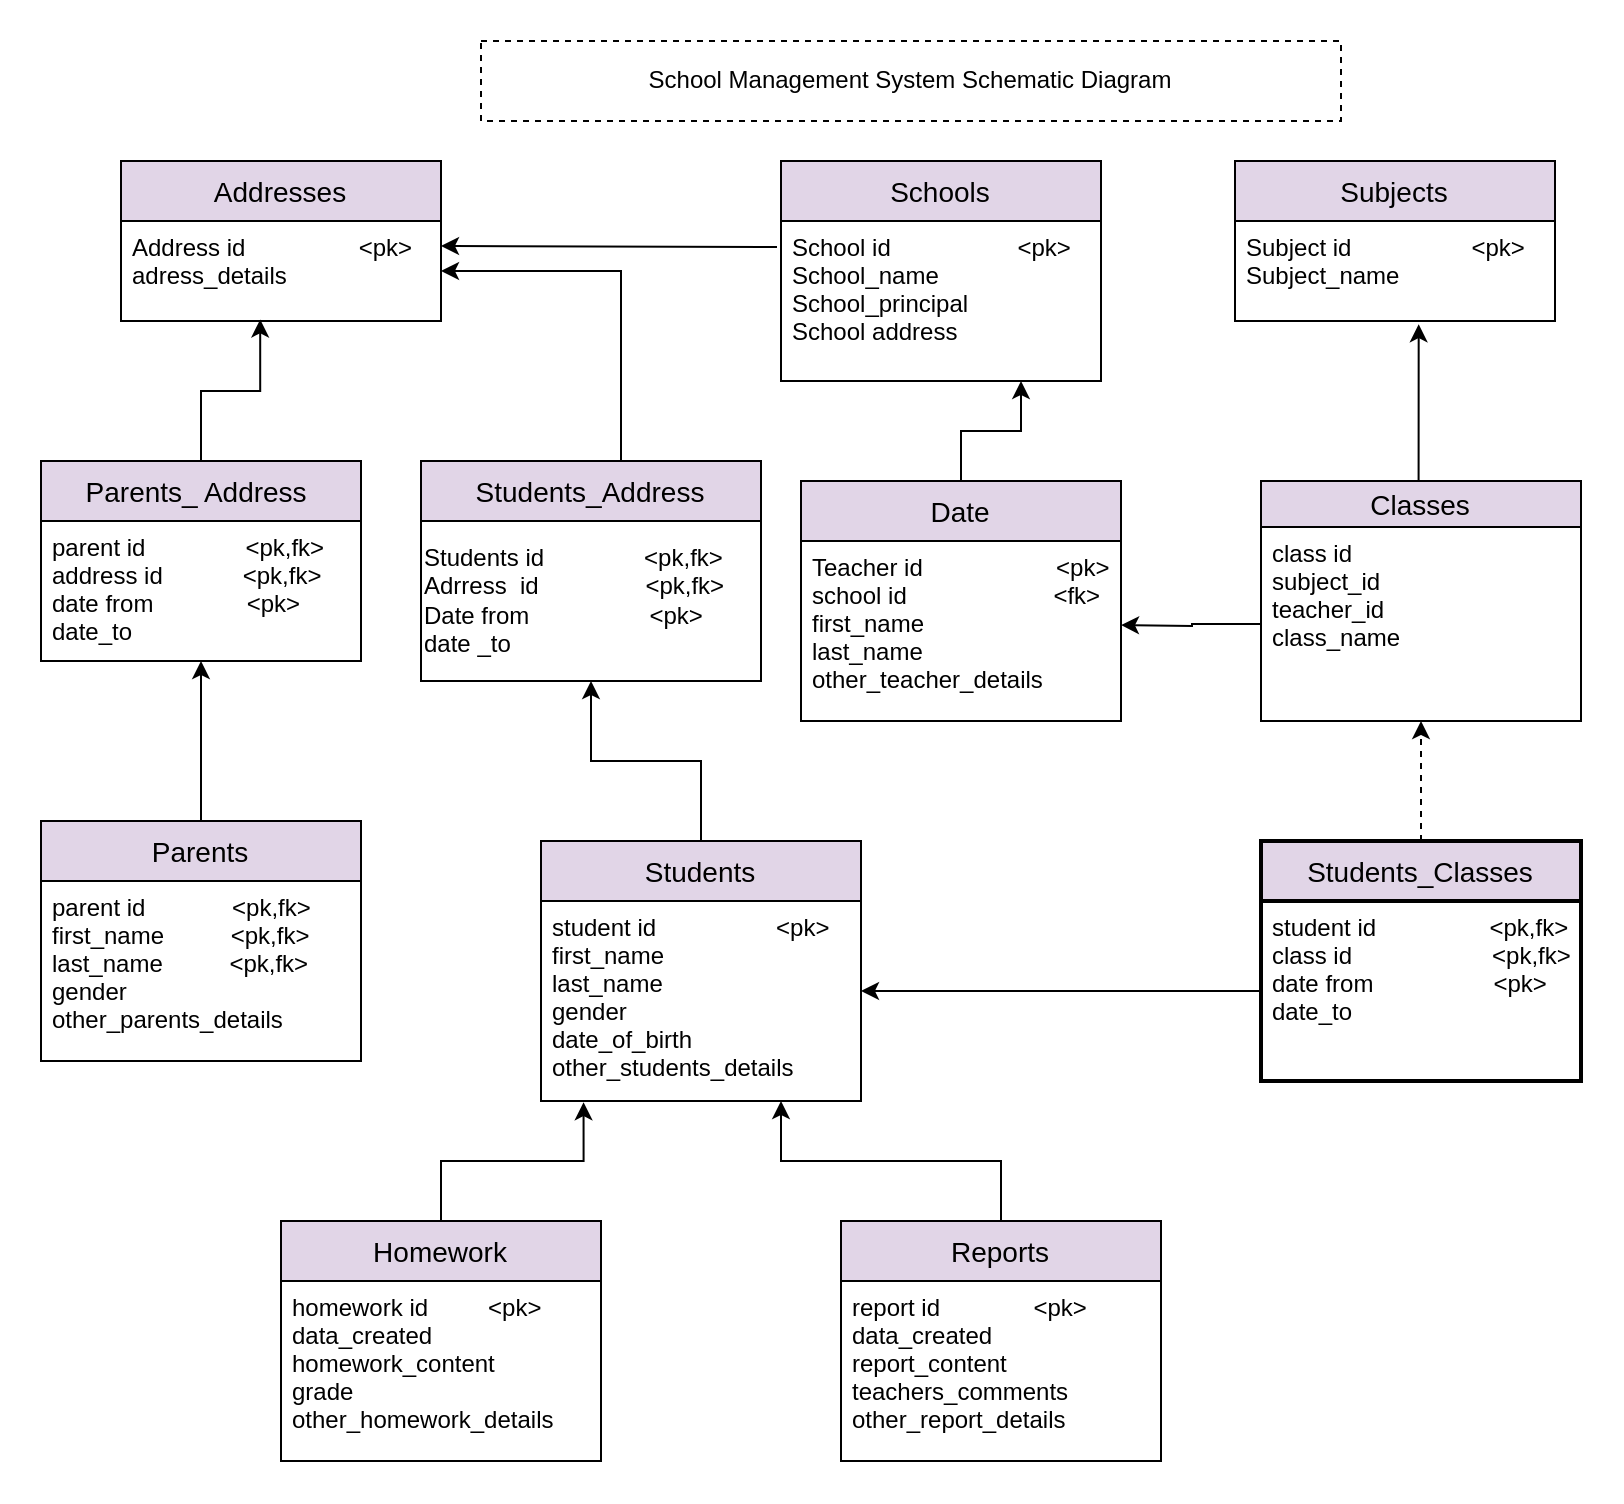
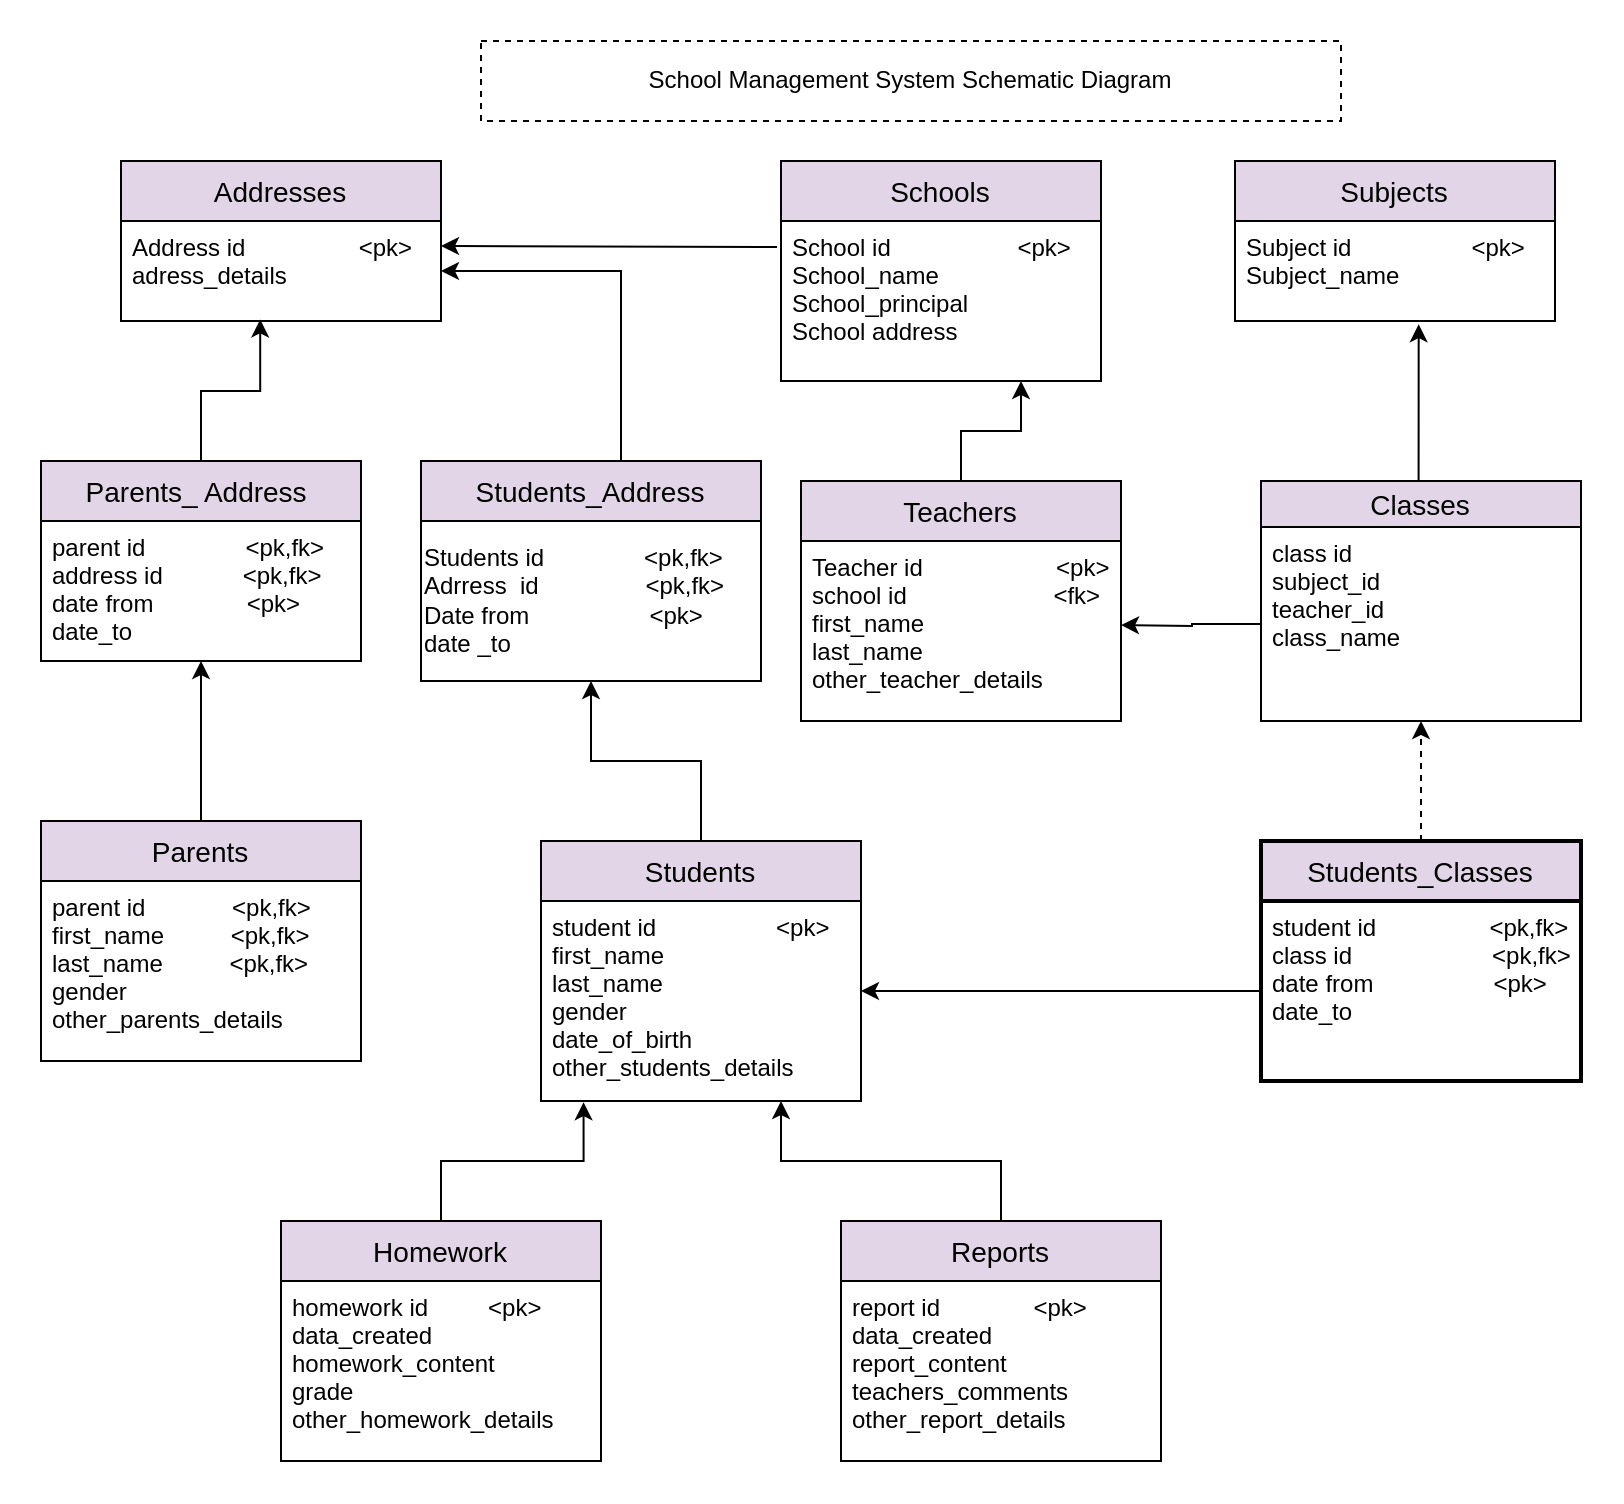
node "Date": label "Date" -> "Teachers"
